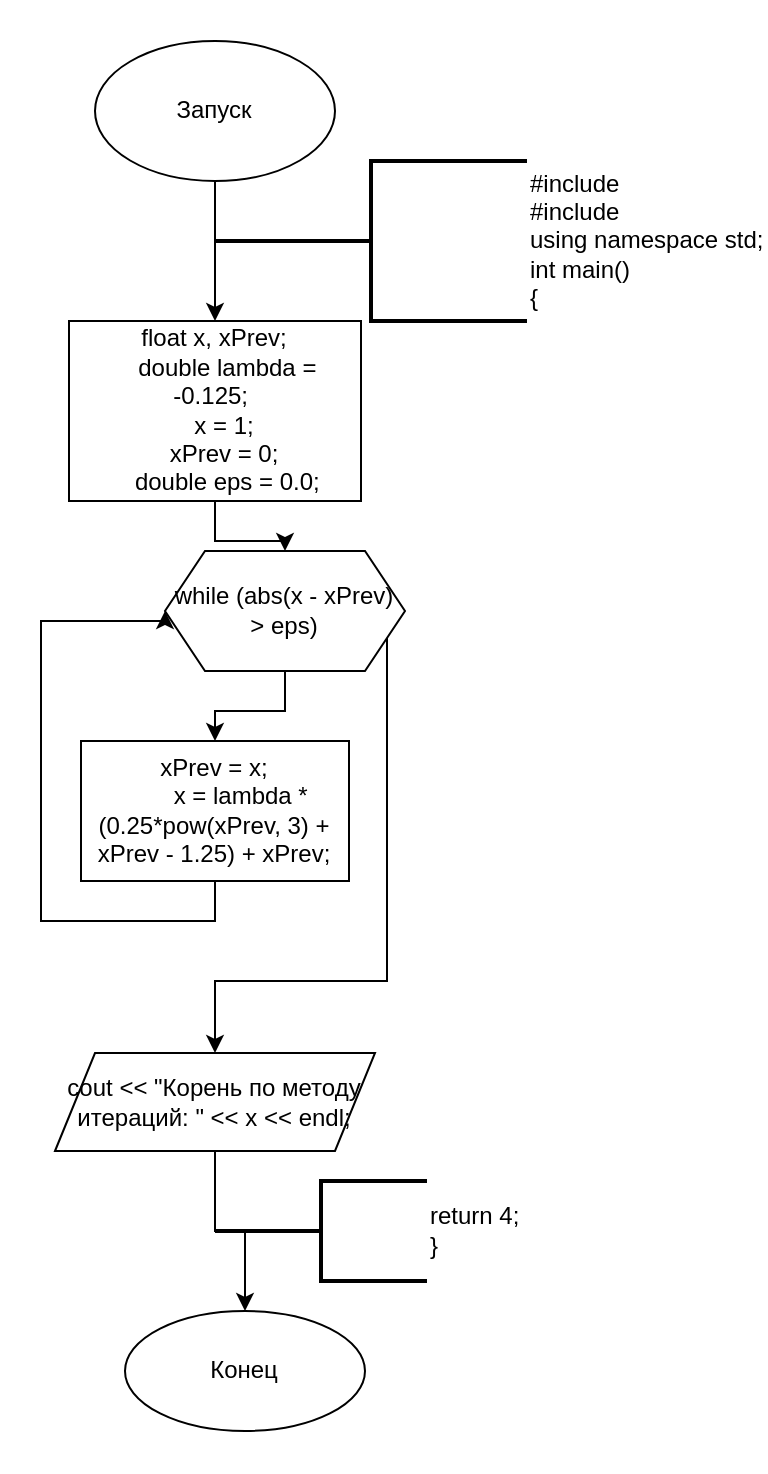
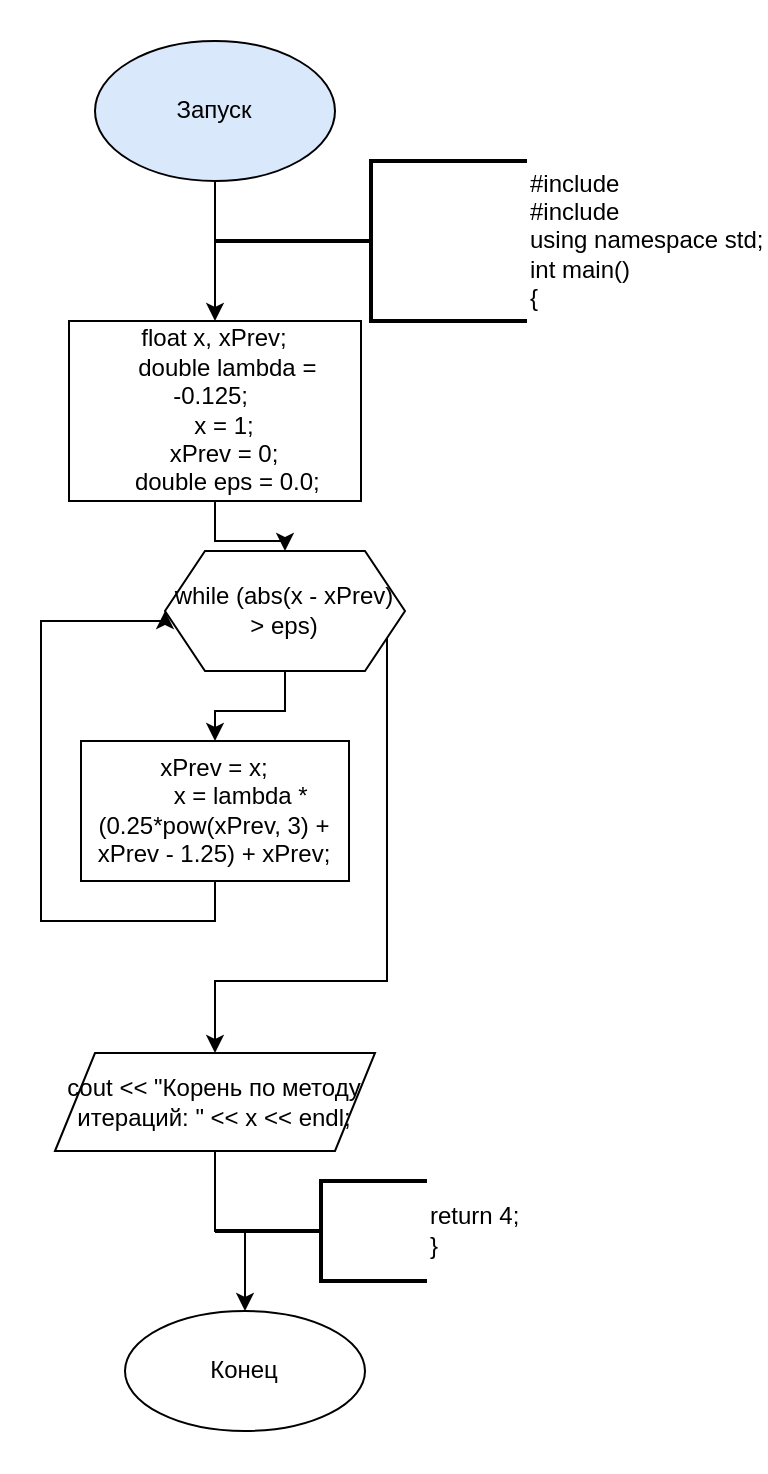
node "Запуск": fillcolor #ffffff -> #dae8fc
